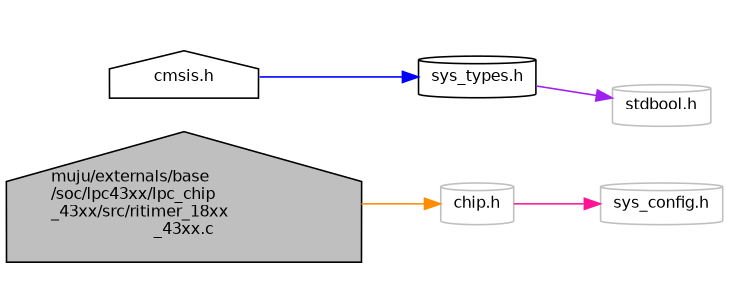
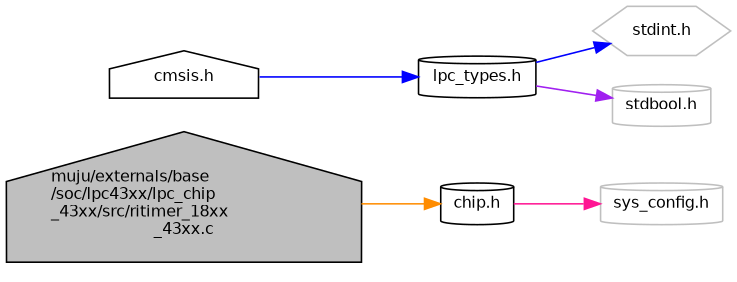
node "stdint.h": added
node "sys_types.h": label "sys_types.h" -> "lpc_types.h"
node "chip.h": color grey75 -> black
